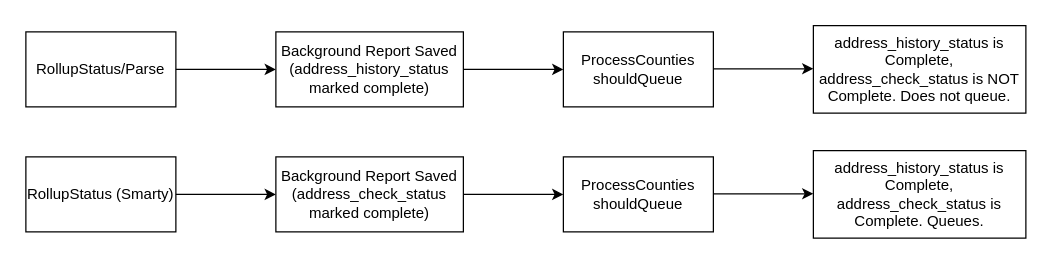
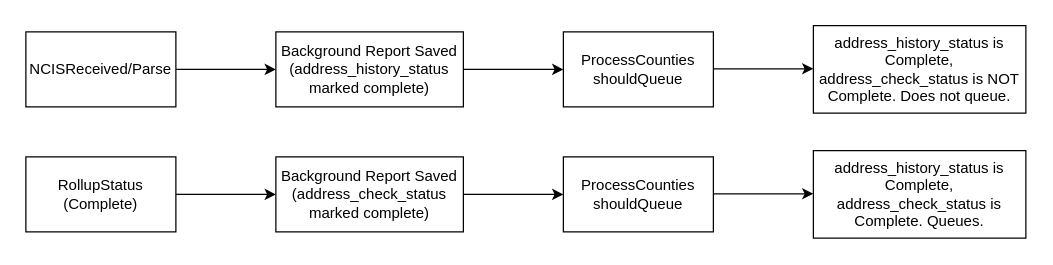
node "RollupStatus/Parse": label "RollupStatus/Parse" -> "NCISReceived/Parse"
node "RollupStatus (Smarty)": label "RollupStatus (Smarty)" -> "RollupStatus (Complete)"
